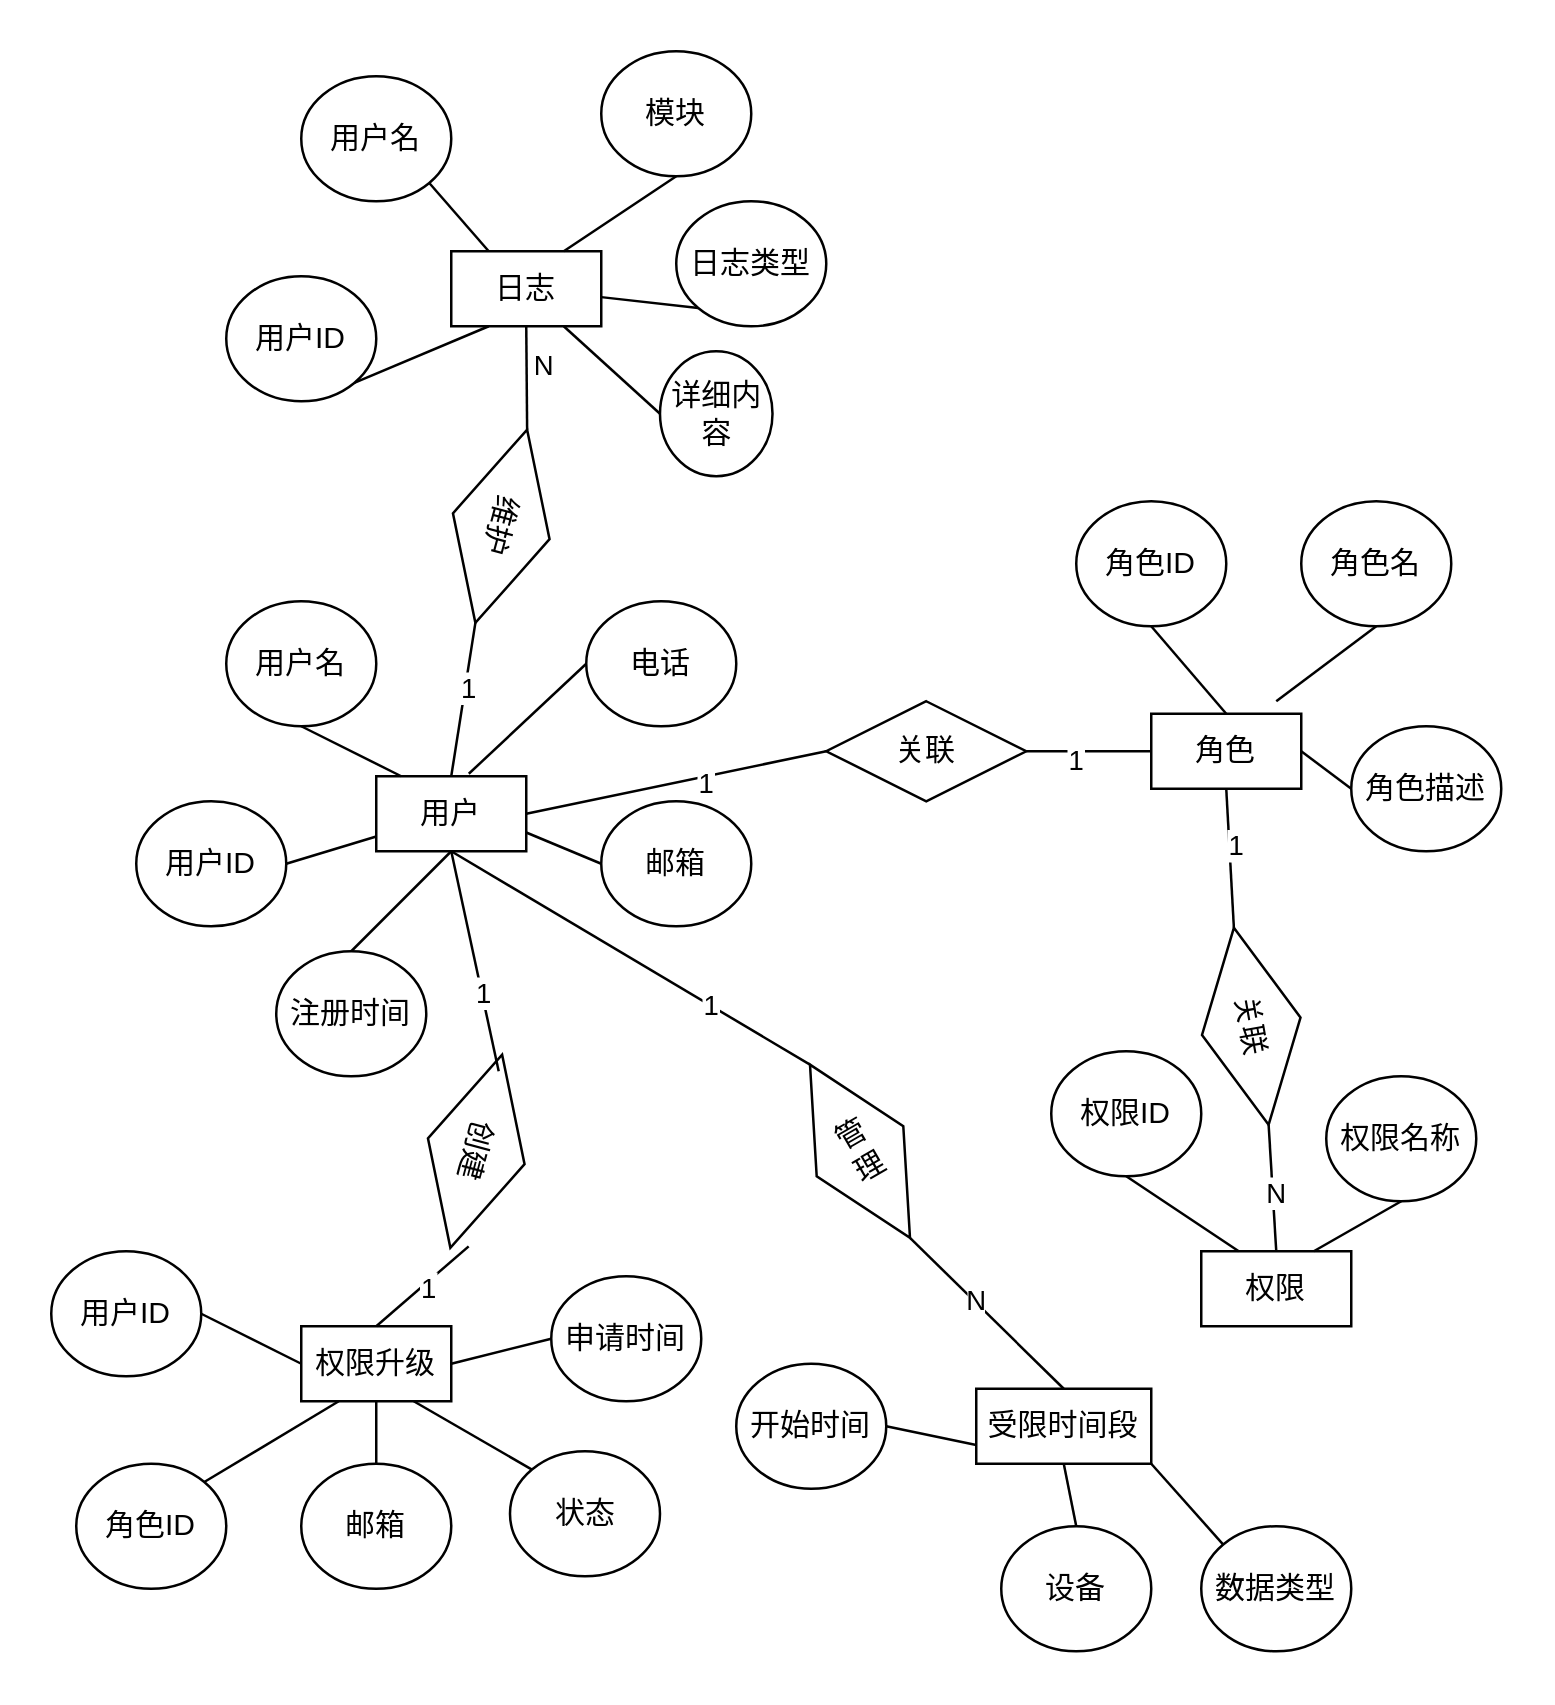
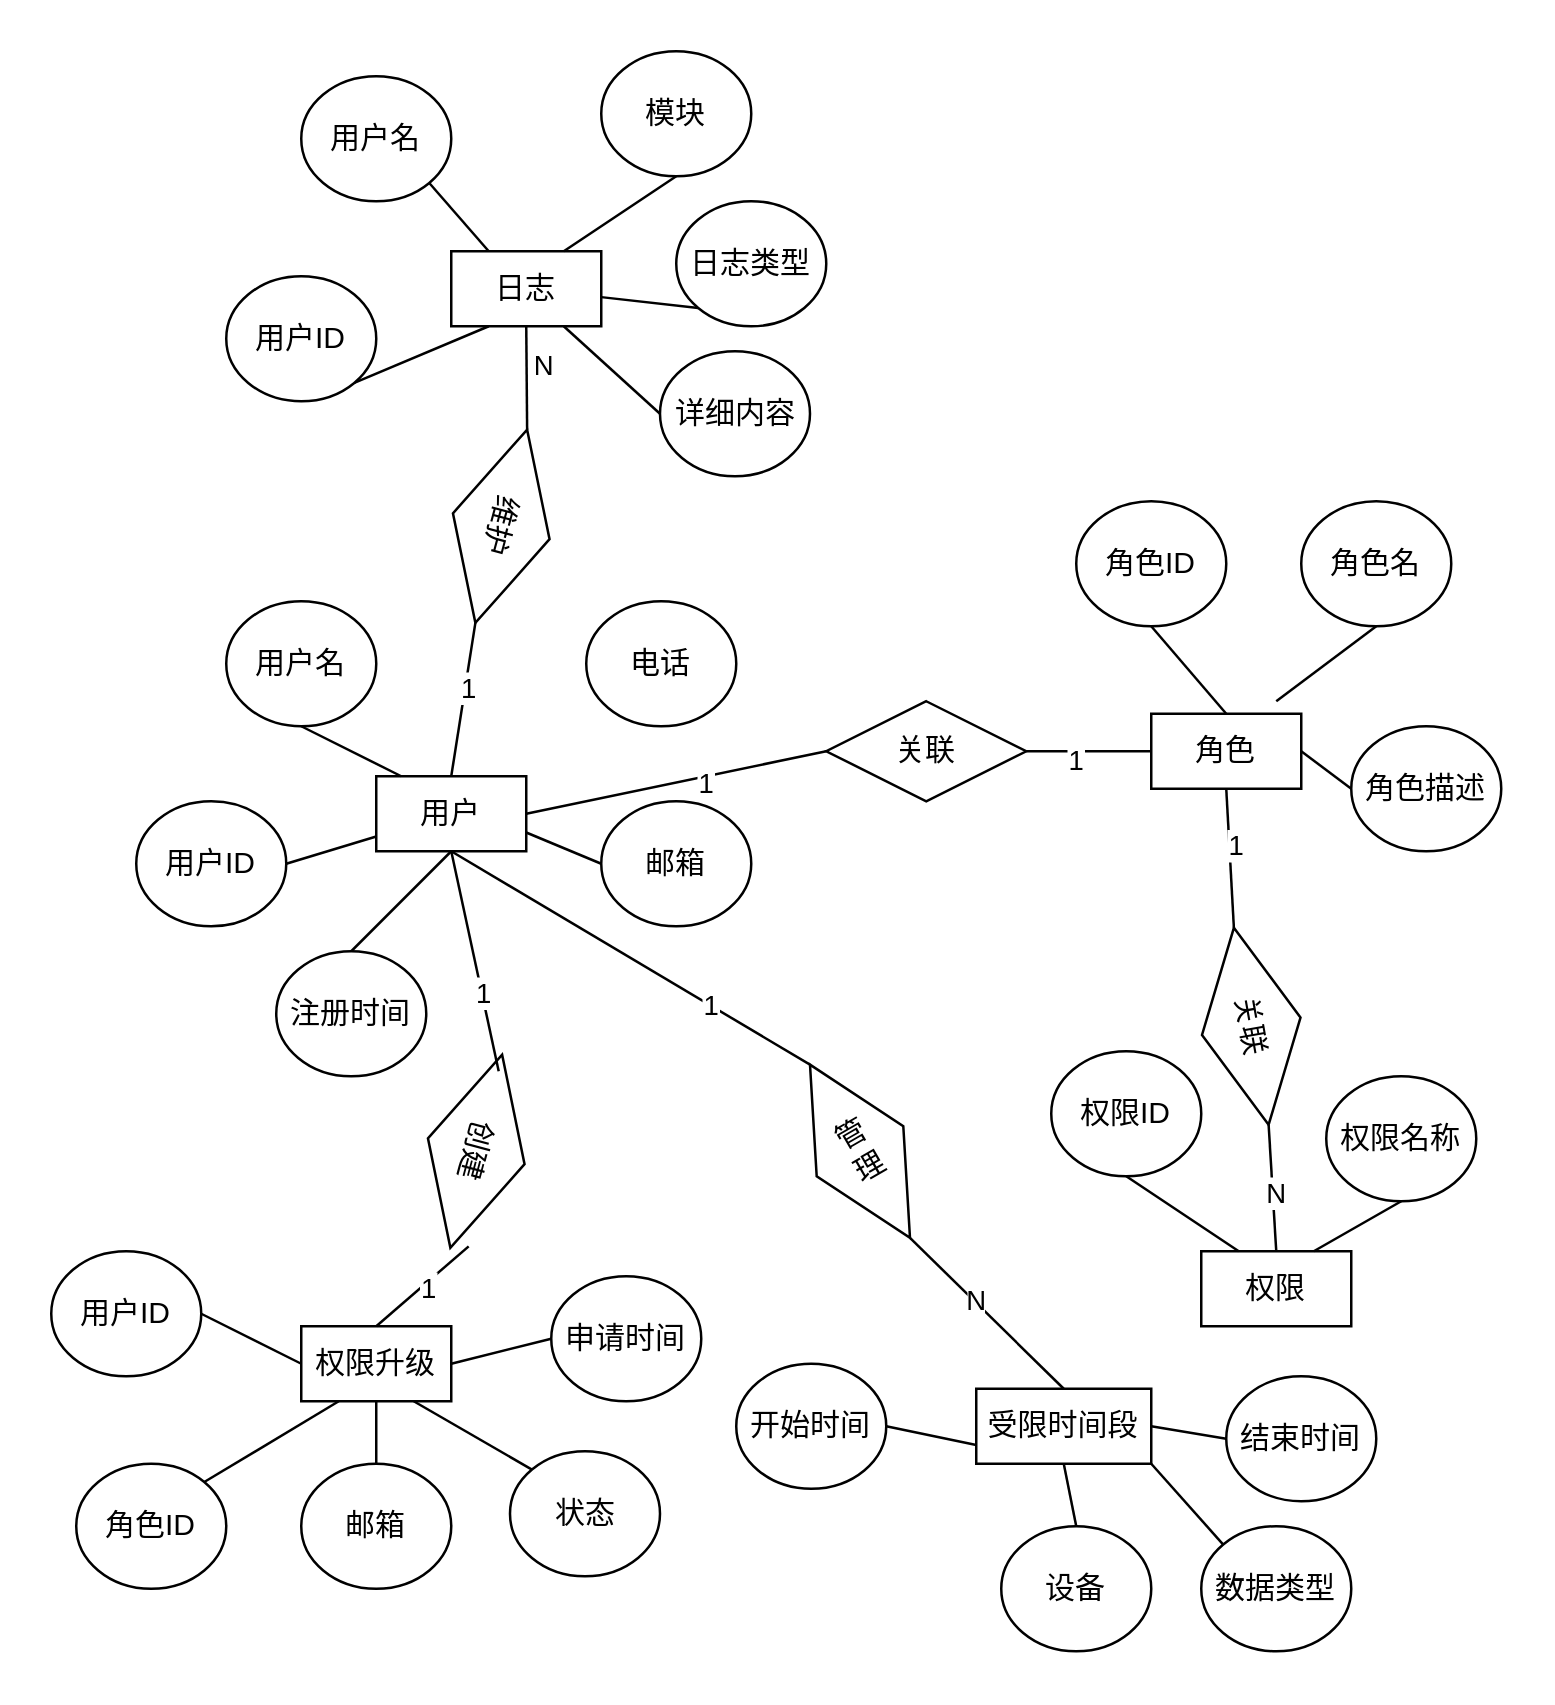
node "详细内容": size 113x125 -> 150x125
edge "电话" -- "用户": removed
edge "受限时间段" -- "结束时间": added
node "结束时间": added
